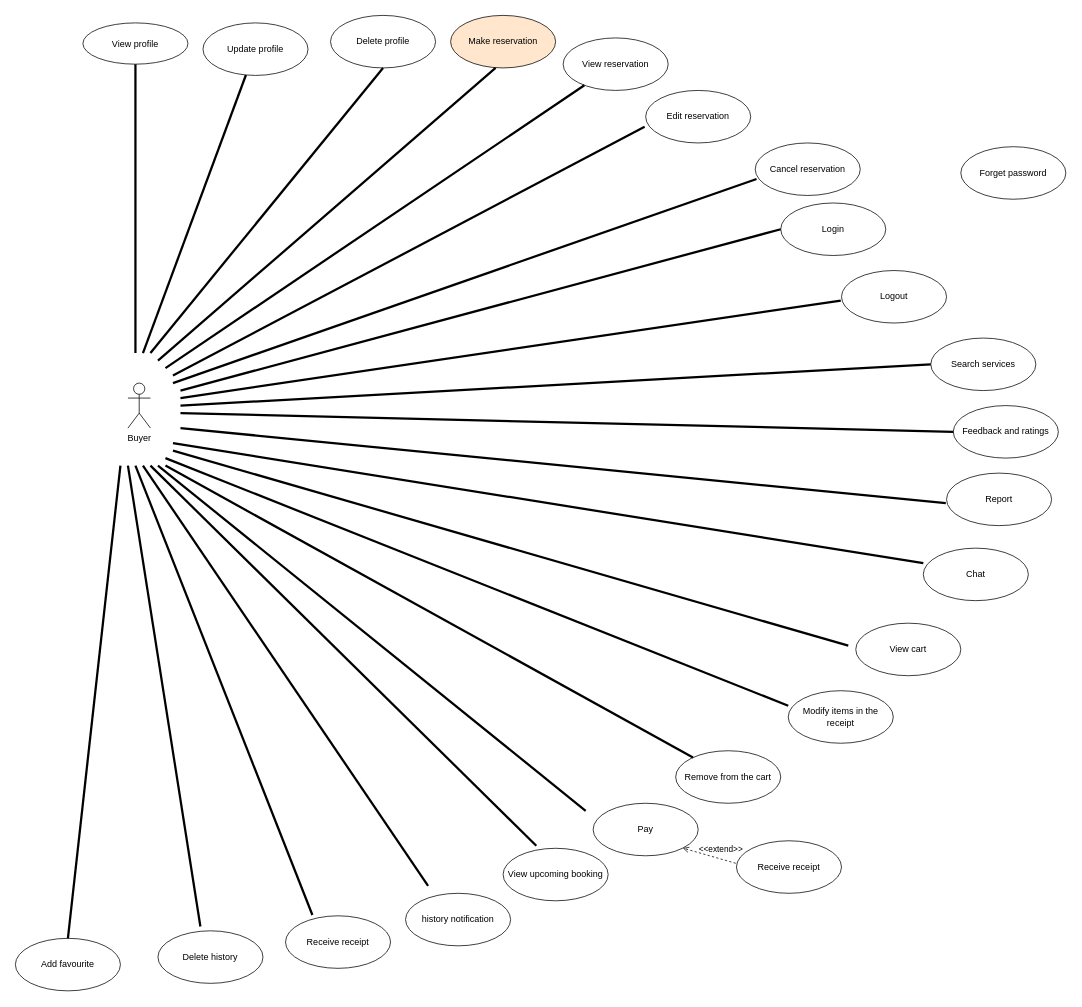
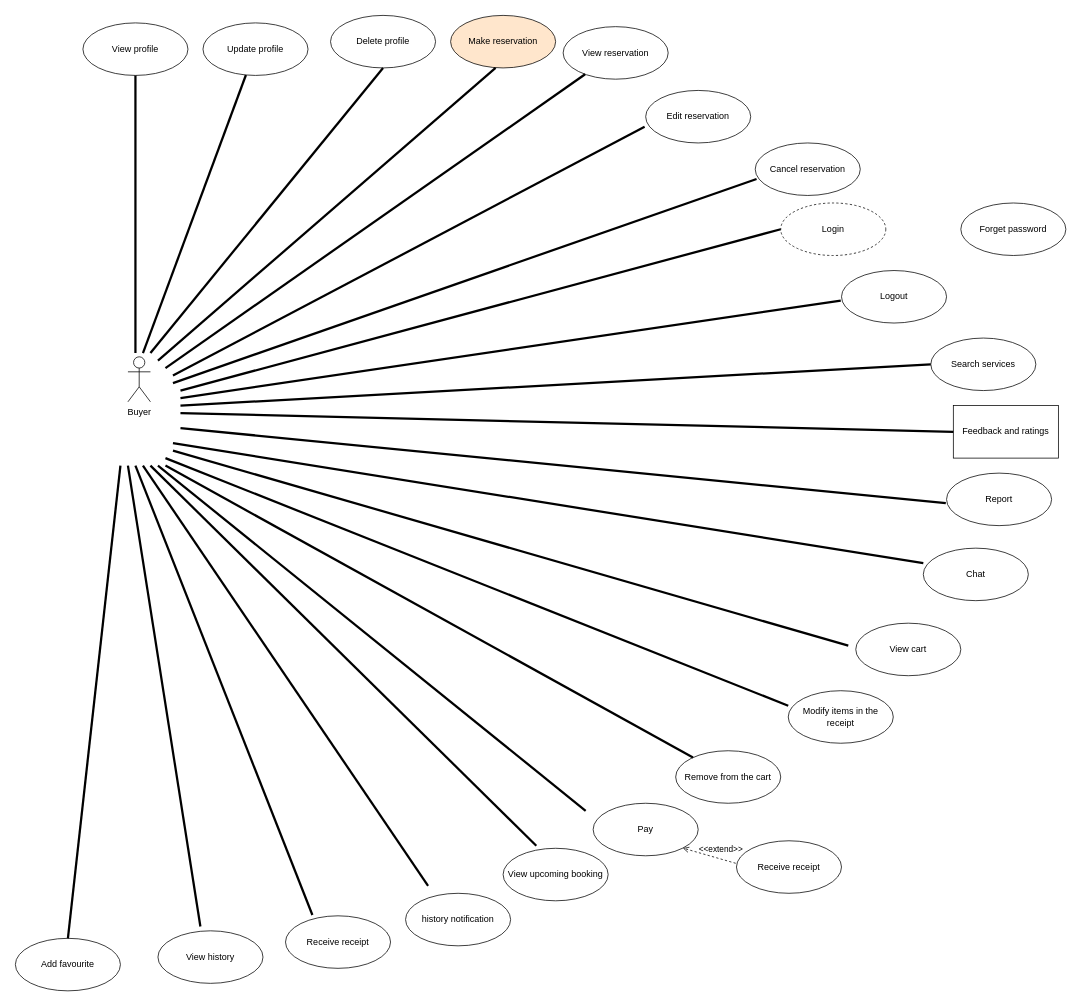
node "View profile": size 105x41 -> 105x53
node "View reservation": moved (615, 64) -> (615, 53)
node "Forget password": moved (1013, 173) -> (1013, 229)
node "Login": style solid -> dashed
node "Buyer": moved (139, 405) -> (139, 379)
node "Feedback and ratings": shape ellipse -> rectangle
node "Delete history": label "Delete history" -> "View history"
